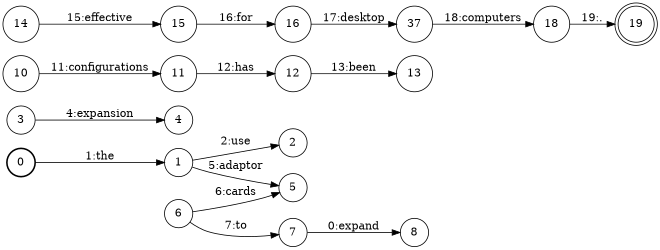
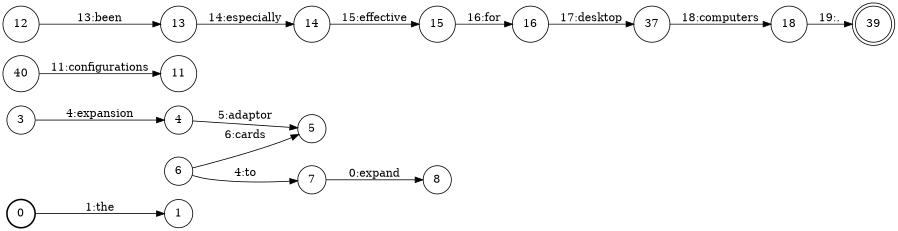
edge "13" -> "14": added, label "14:especially"
node "19": label "19" -> "39"
node "10": label "10" -> "40"
edge "11" -> "12": removed, label "12:has"
node "2": removed
edge "1" -> "5": now "4" -> "5"
edge "6" -> "7": label "7:to" -> "4:to"
